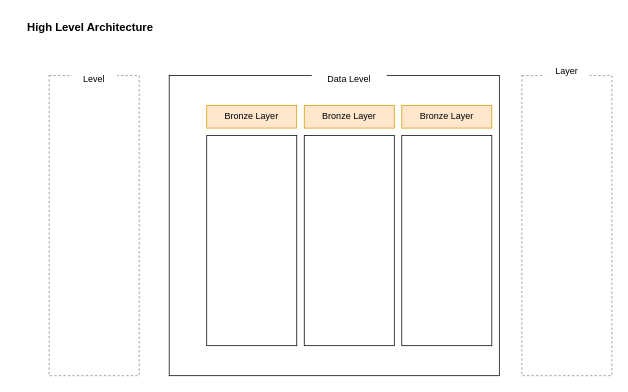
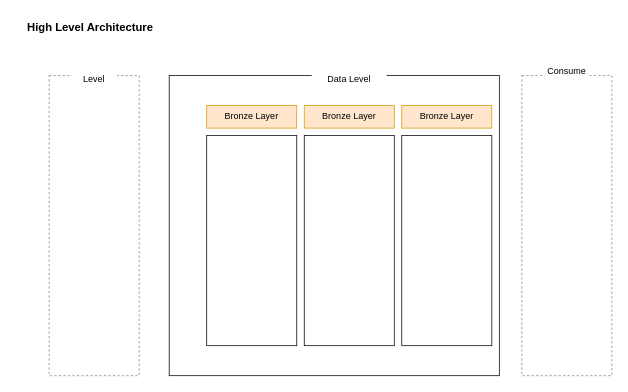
node "Layer": label "Layer" -> "Consume"
